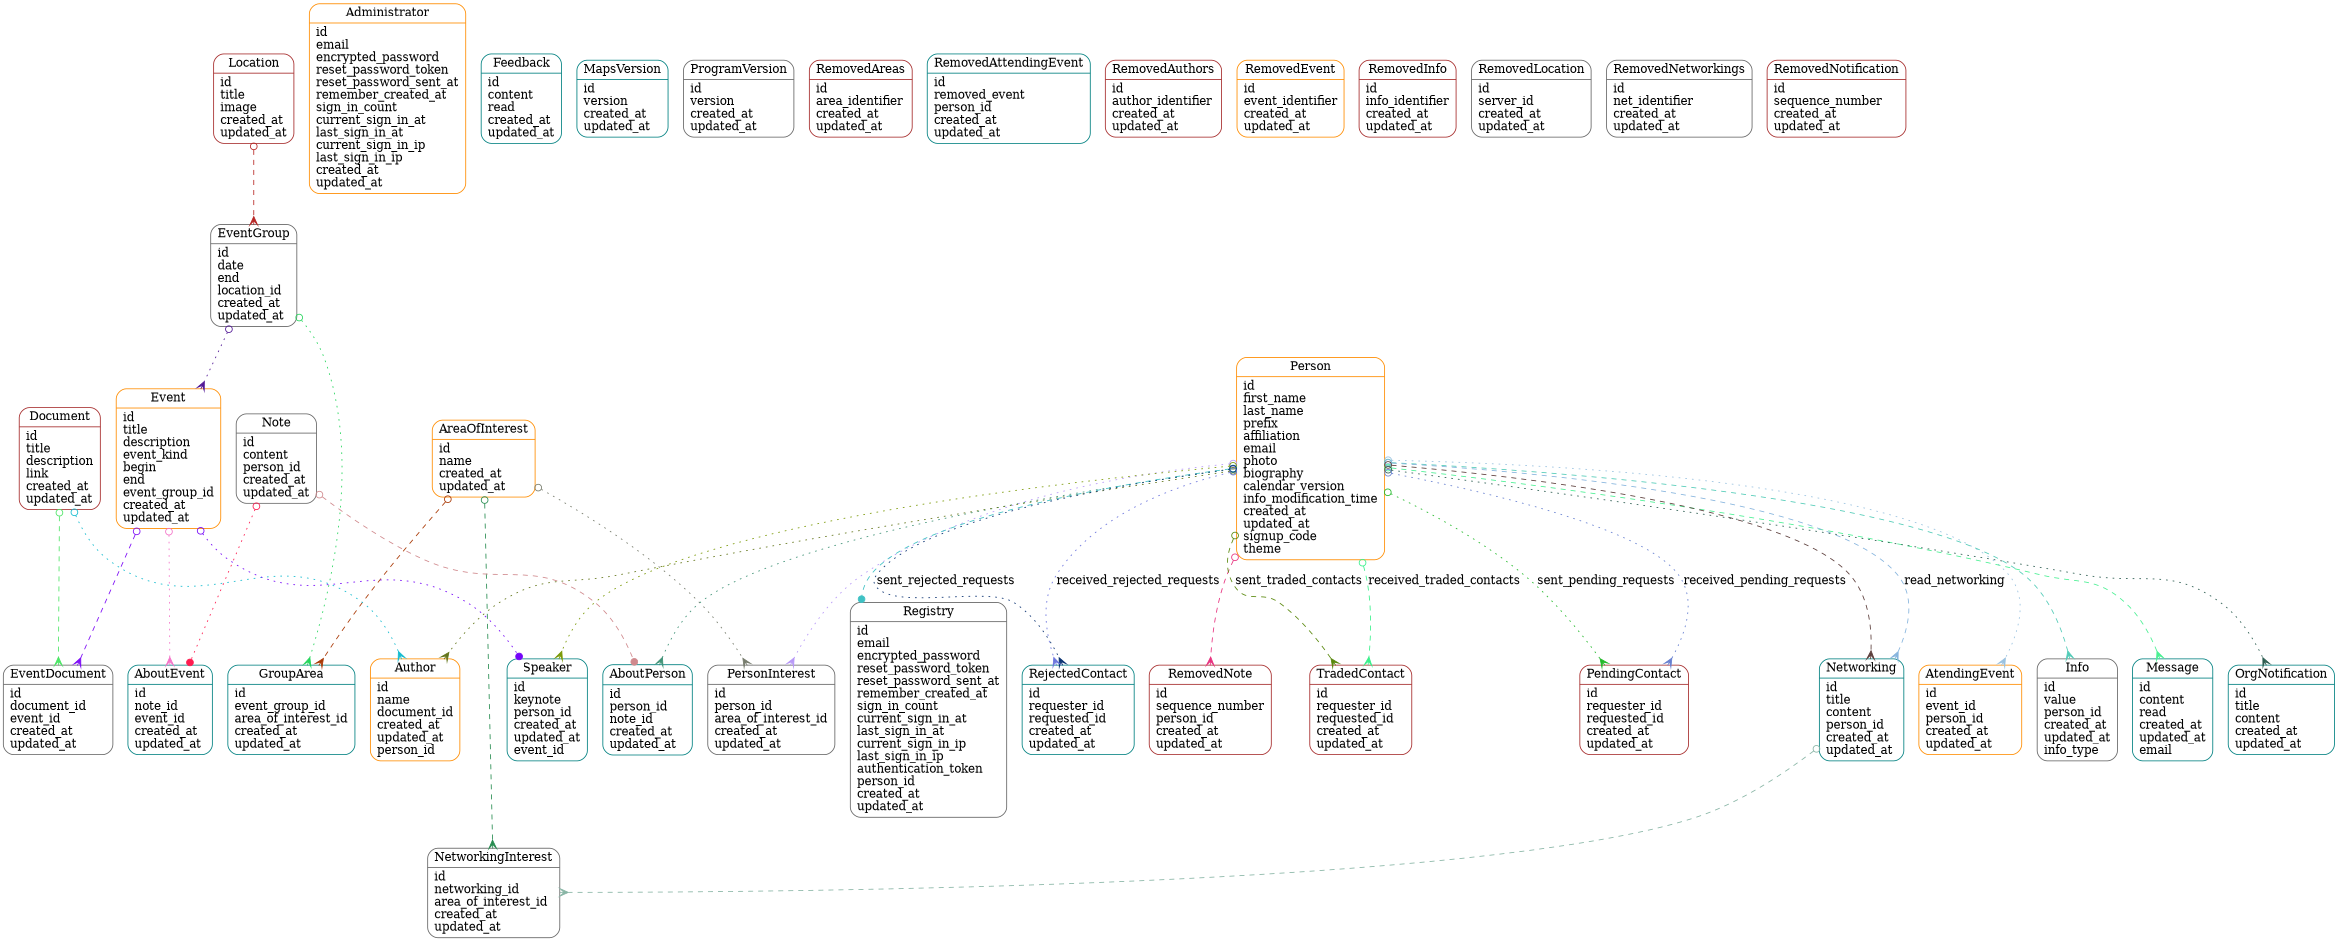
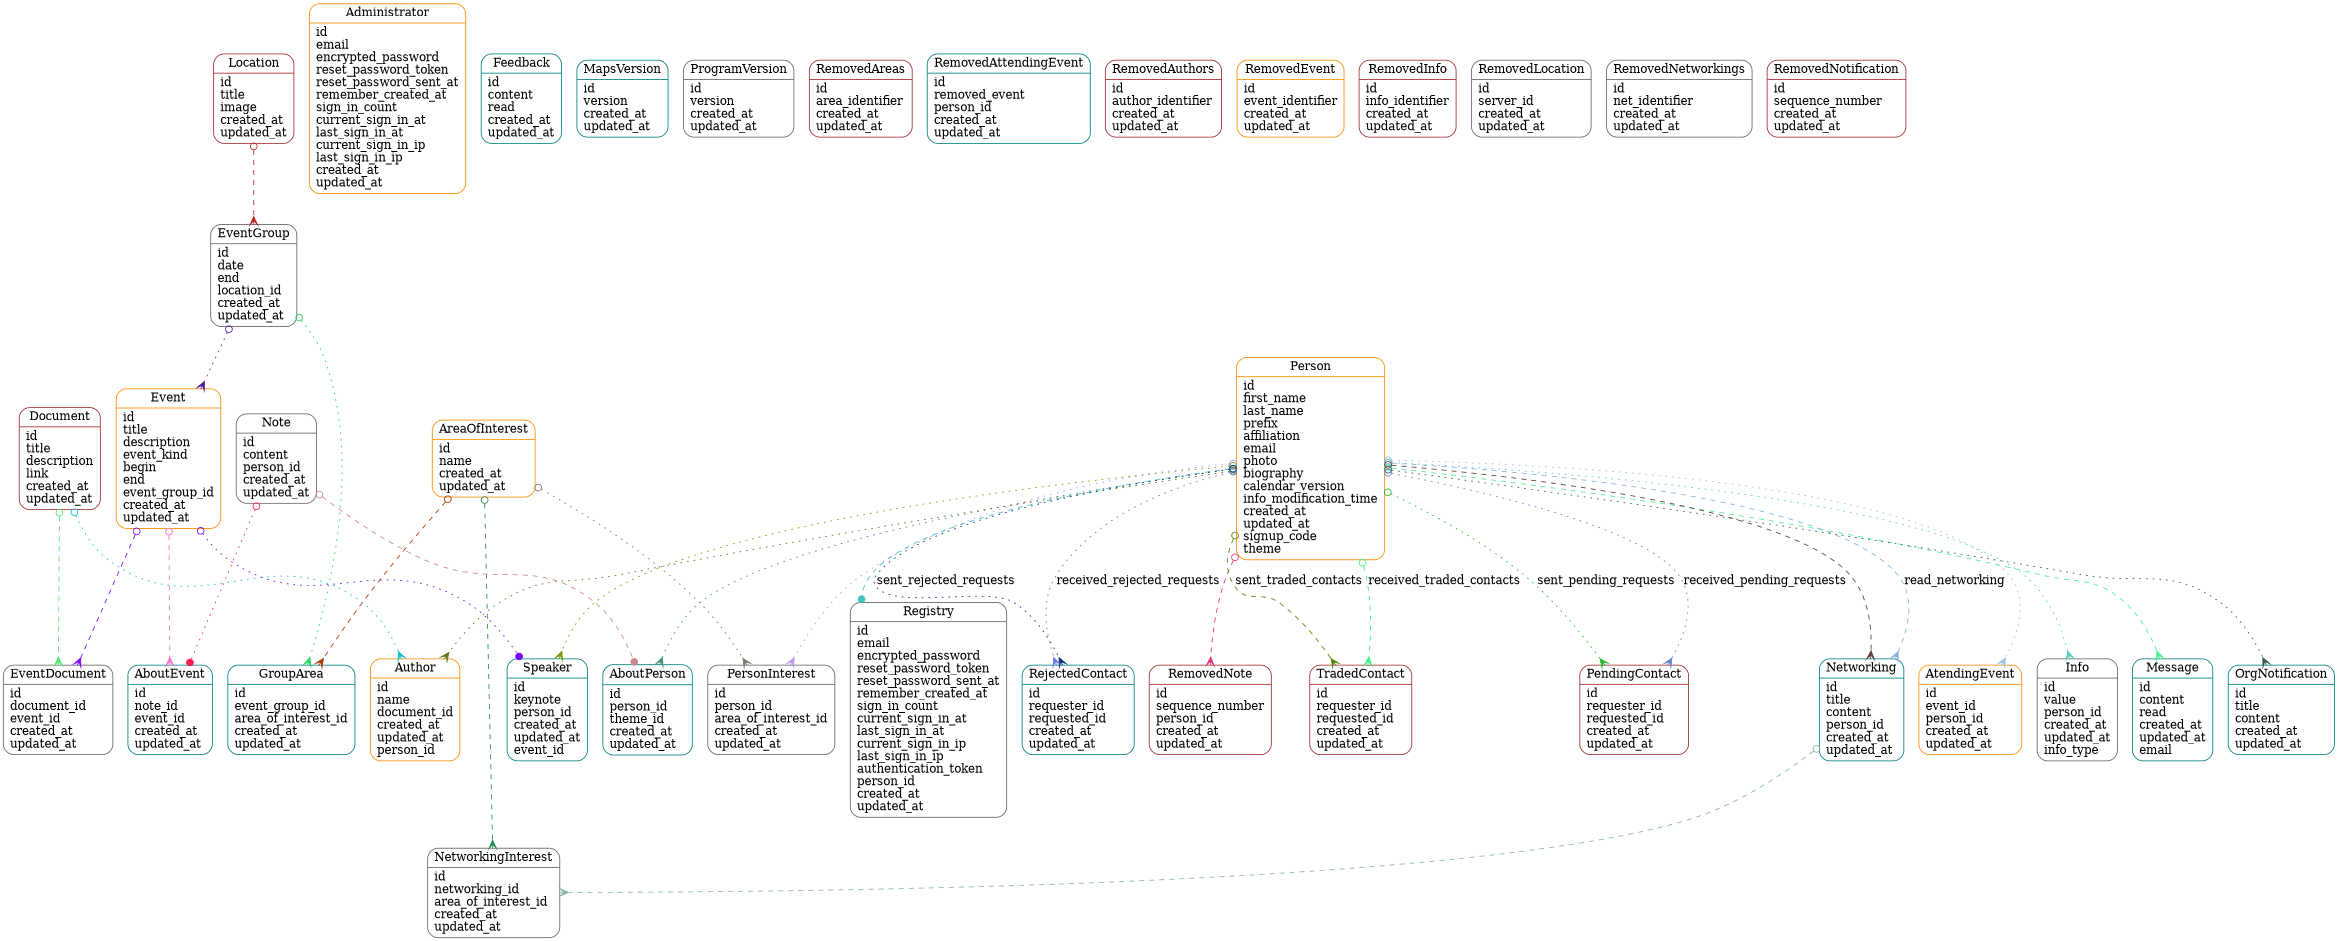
edge "Person" -- "Info": style dashed -> dotted
edge "Event" -- "AboutEvent": style dotted -> dashed
node "AboutPerson": text "note_id" -> "theme_id"
